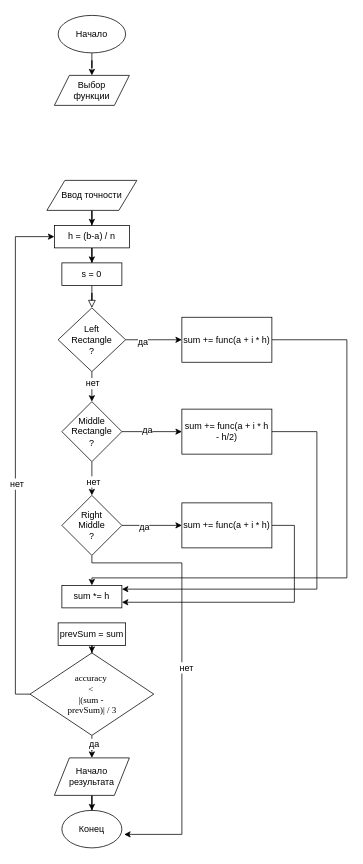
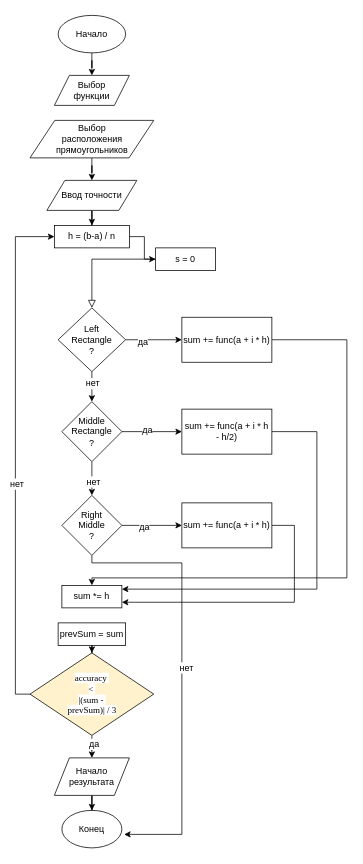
node "Выбор расположения прямоугольников": added
edge "Выбор расположения прямоугольников" -> "Ввод точности": added
node "s = 0": moved (92, 274) -> (186, 259)
node "accuracy < |(sum - prevSum)| / 3": fillcolor #ffffff -> #fff2cc
